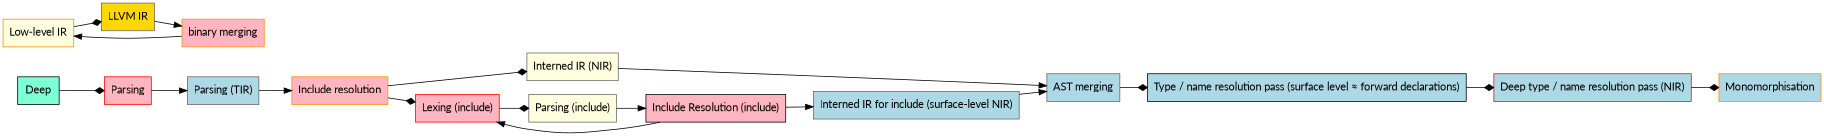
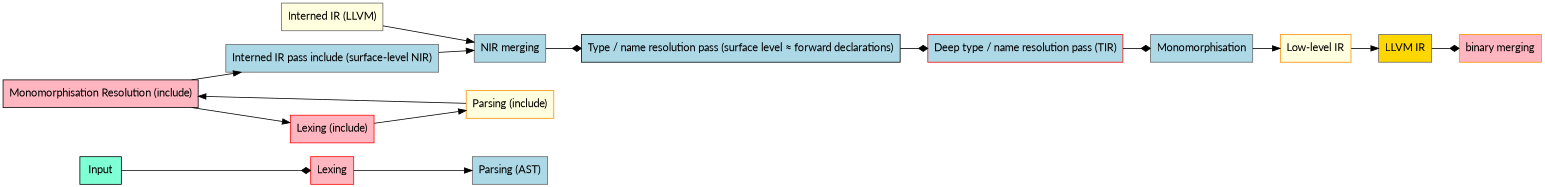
edge "LLVM IR" -> "binary merging": arrowhead normal -> diamond
edge "Low-level IR" -> "LLVM IR": arrowhead diamond -> normal
edge "binary merging" -> "Low-level IR": now "Monomorphisation" -> "Low-level IR"
node "Interned IR (NIR)": label "Interned IR (NIR)" -> "Interned IR (LLVM)"
node "AST merging": label "AST merging" -> "NIR merging"
node "Deep type / name resolution pass (NIR)": label "Deep type / name resolution pass (NIR)" -> "Deep type / name resolution pass (TIR)"
node "Monomorphisation": color darkorange -> gray40
node "Deep": label "Deep" -> "Input"
node "Parsing": label "Parsing" -> "Lexing"
node "Parsing (TIR)": label "Parsing (TIR)" -> "Parsing (AST)"
node "Include resolution": removed
node "Interned IR for include (surface-level NIR)": label "Interned IR for include (surface-level NIR)" -> "Interned IR pass include (surface-level NIR)"
edge "Lexing (include)" -> "Parsing (include)": arrowhead diamond -> normal
node "Parsing (include)": color gray40 -> darkorange
node "Include Resolution (include)": label "Include Resolution (include)" -> "Monomorphisation Resolution (include)"
